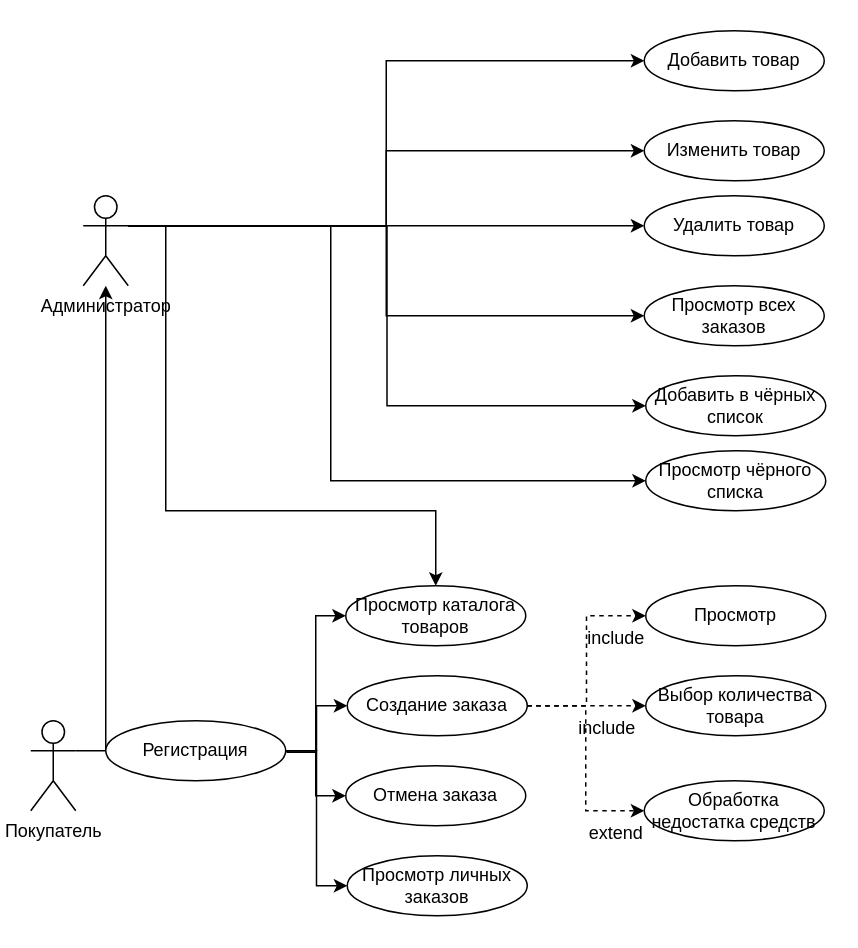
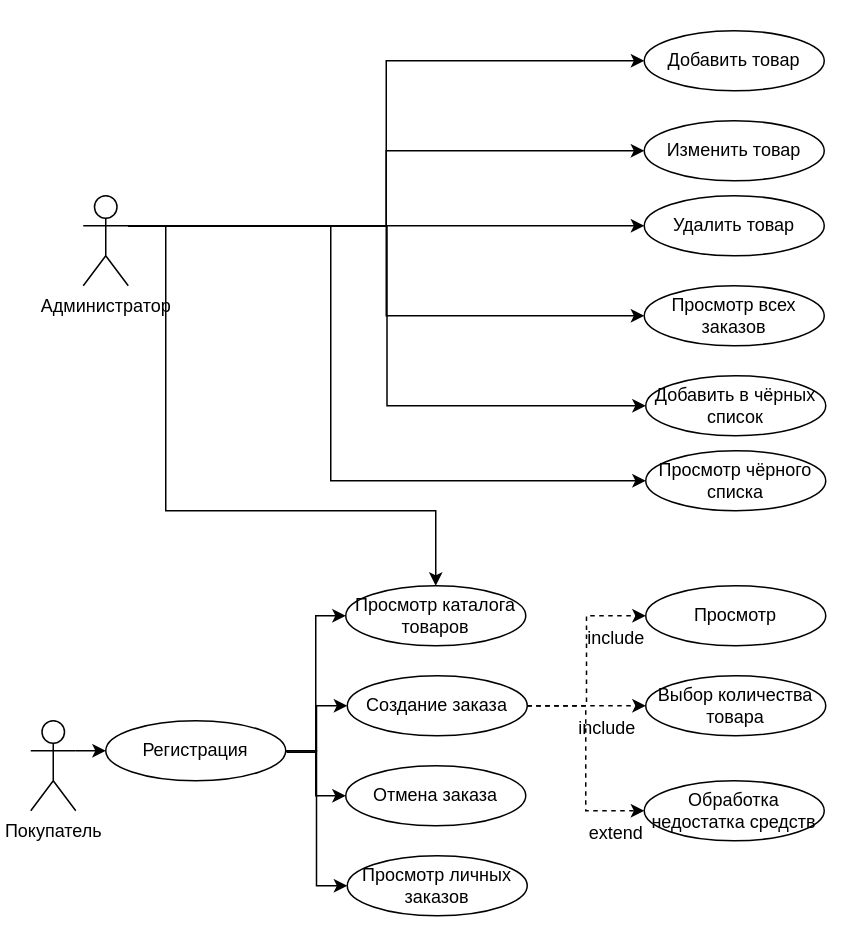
edge "Покупатель" -> "Администратор": now "Покупатель" -> "Регистрация"
